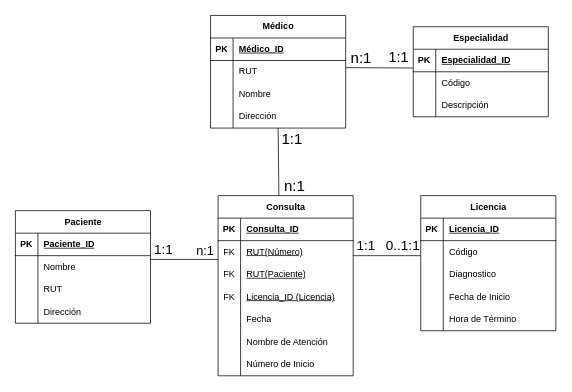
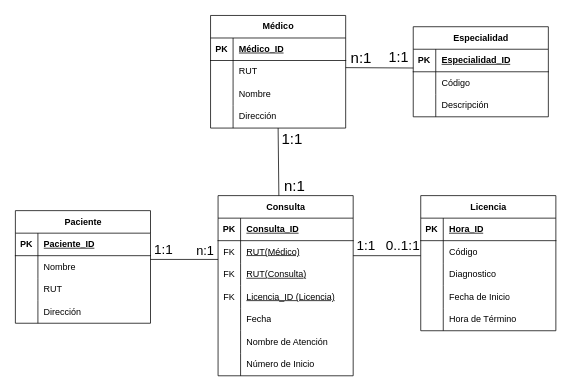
node "Licencia_ID": label "Licencia_ID" -> "Hora_ID"
node "RUT(Número)": label "RUT(Número)" -> "RUT(Médico)"
node "RUT(Paciente)": label "RUT(Paciente)" -> "RUT(Consulta)"
